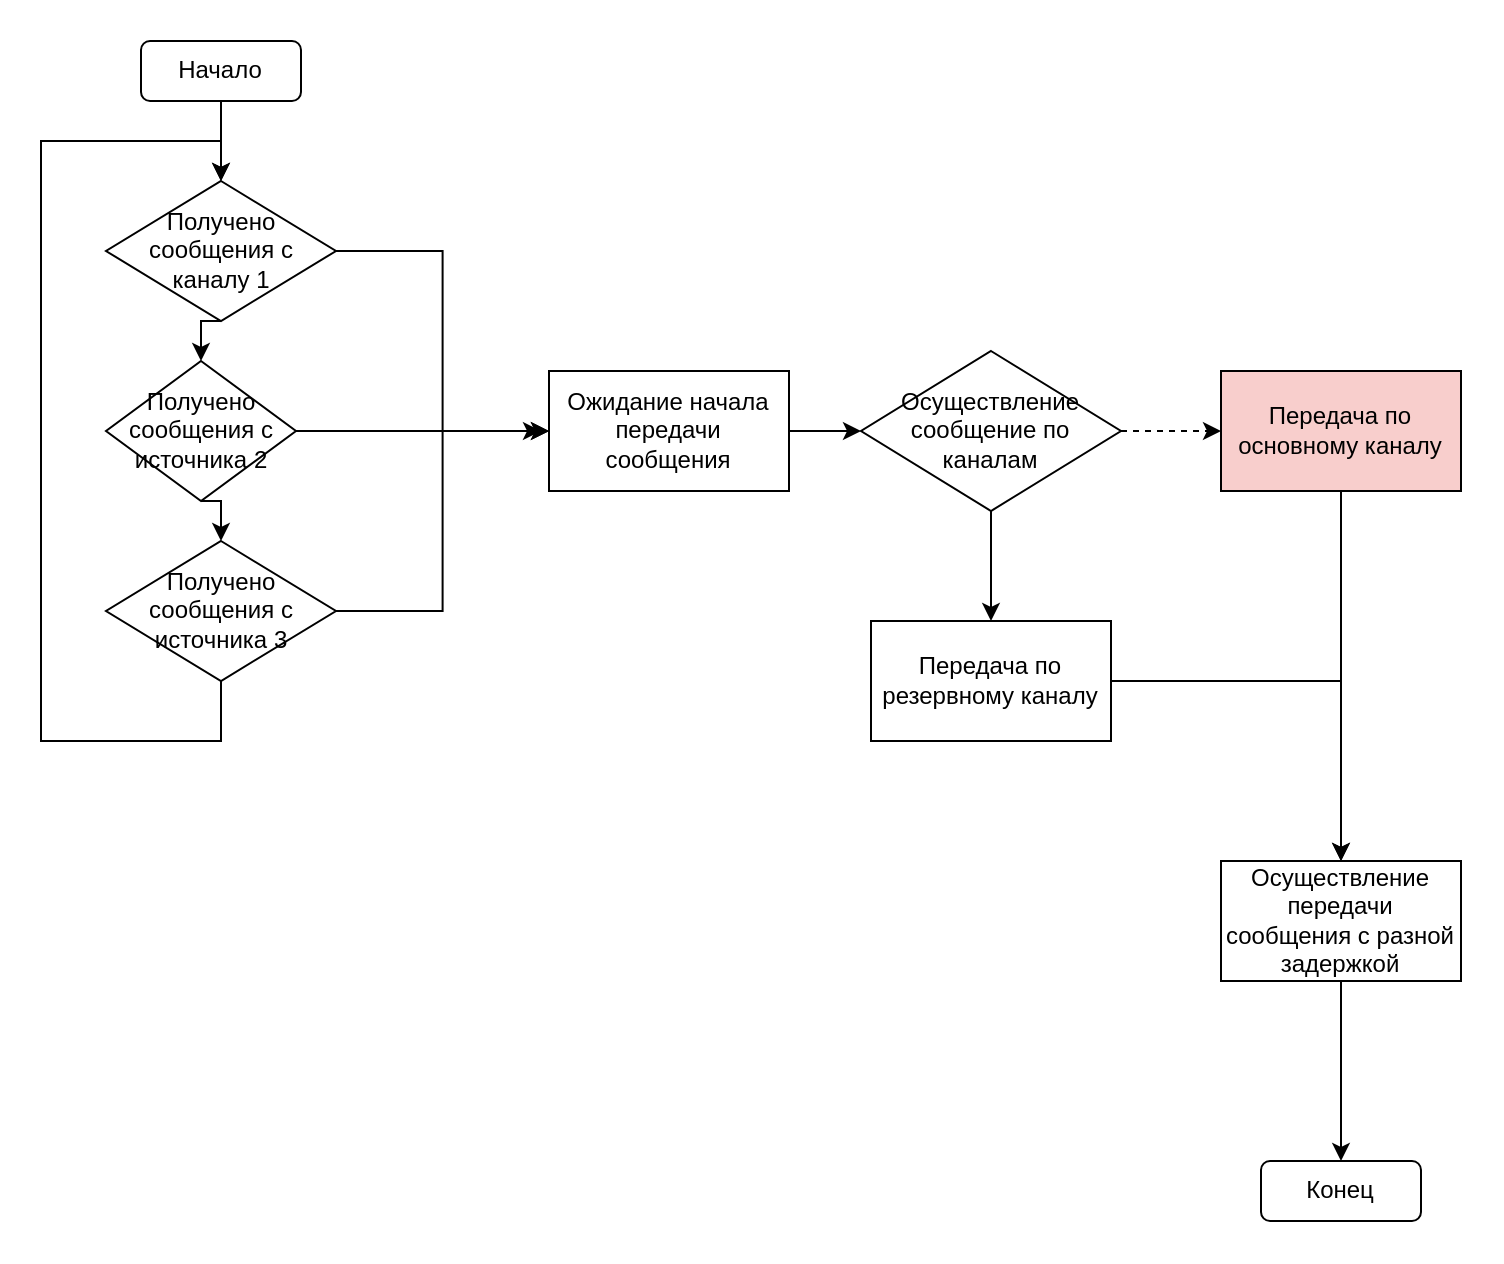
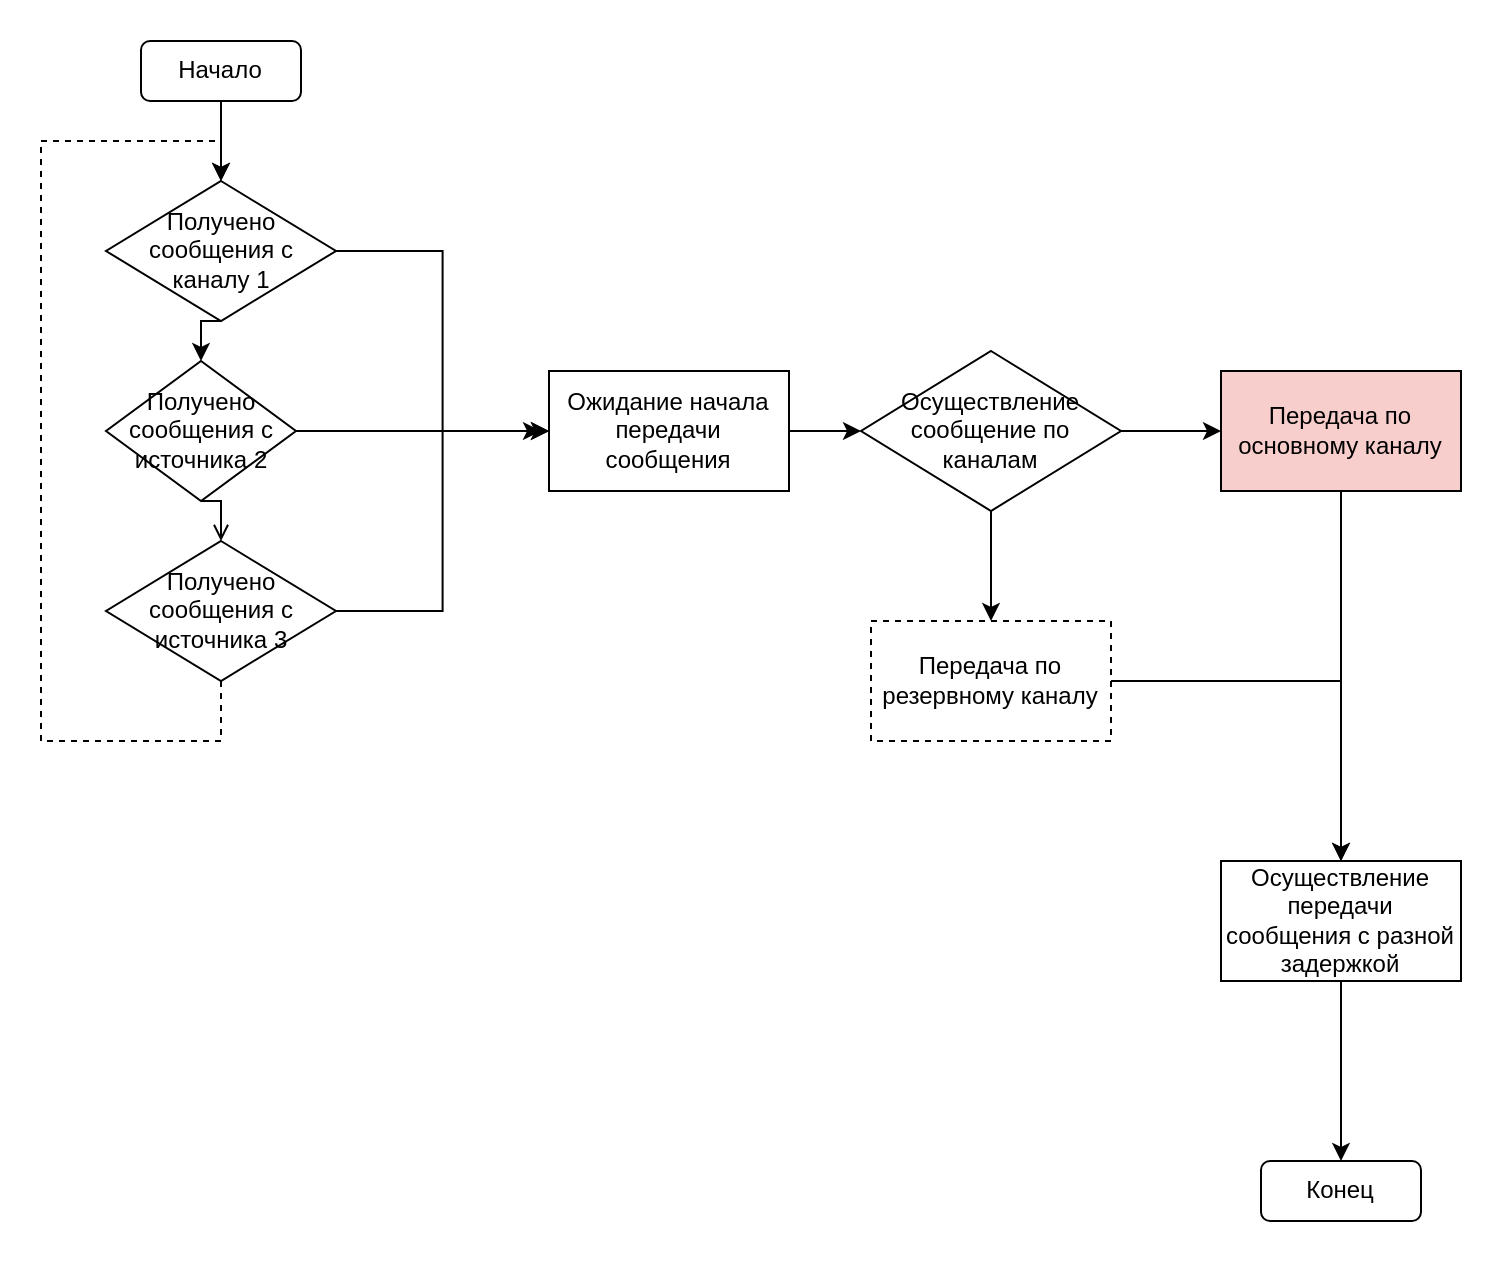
edge "Осуществление сообщение по каналам" -> "Передача по основному каналу": style dashed -> solid
edge "Получено сообщения с источника 3" -> "Получено сообщения с каналу 1": style solid -> dashed
edge "Получено сообщения с источника 2" -> "Получено сообщения с источника 3": arrowhead classic -> open
node "Передача по резервному каналу": style solid -> dashed
